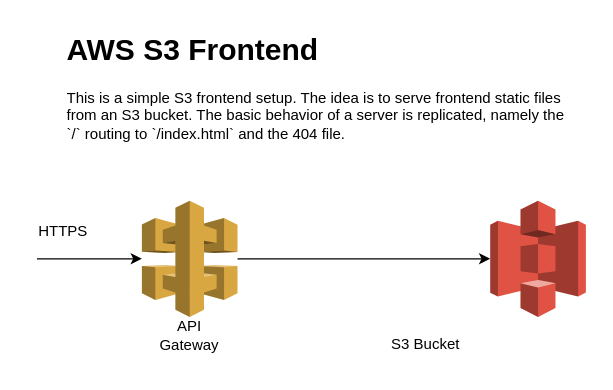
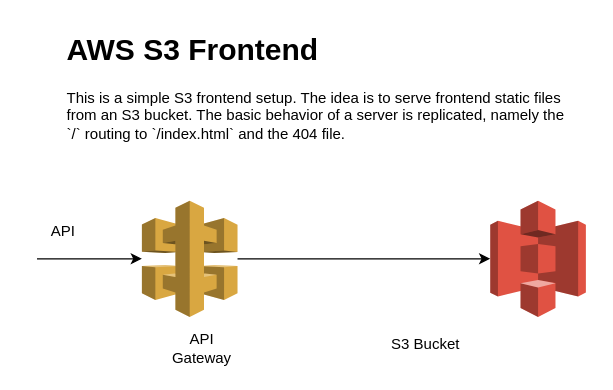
node "HTTPS": label "HTTPS" -> "API"
node "API Gateway": moved (189, 336) -> (202, 348)
